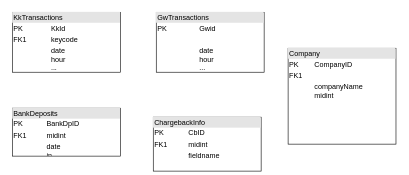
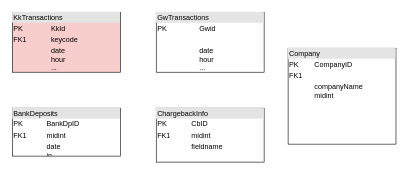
node "KkTransactions PK KkId FK1 keycode date hour ...": fillcolor #ffffff -> #f8cecc
node "ChargebackInfo PK CbID FK1 midint fieldname": moved (207, 144) -> (210, 135)
